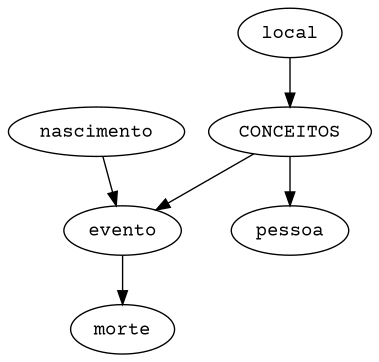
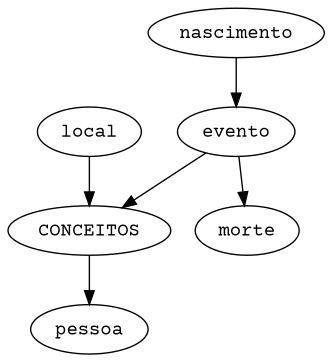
edge "CONCEITOS" -> "evento": reversed
